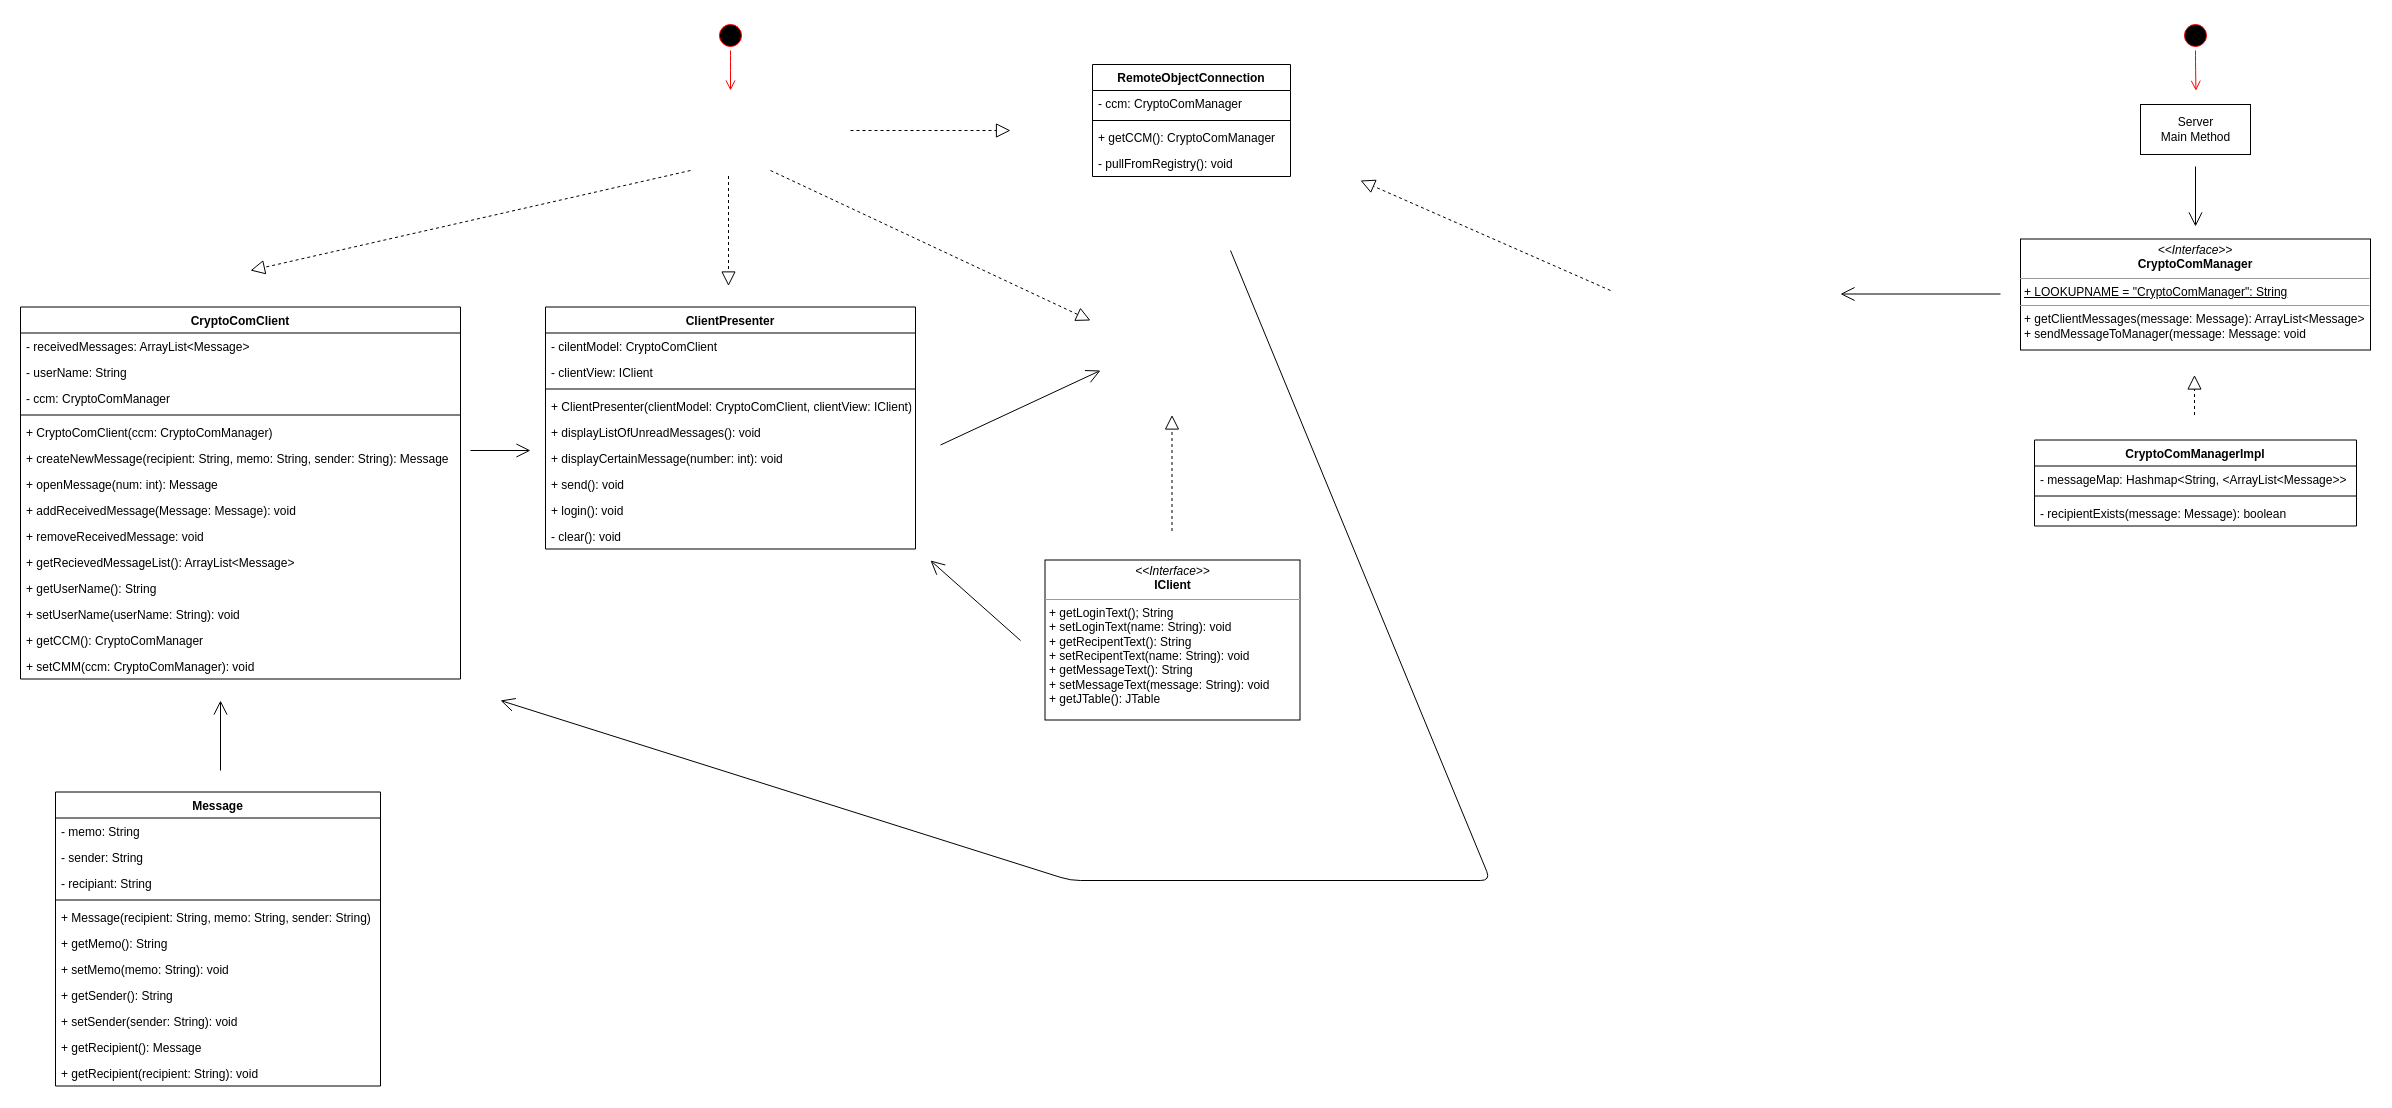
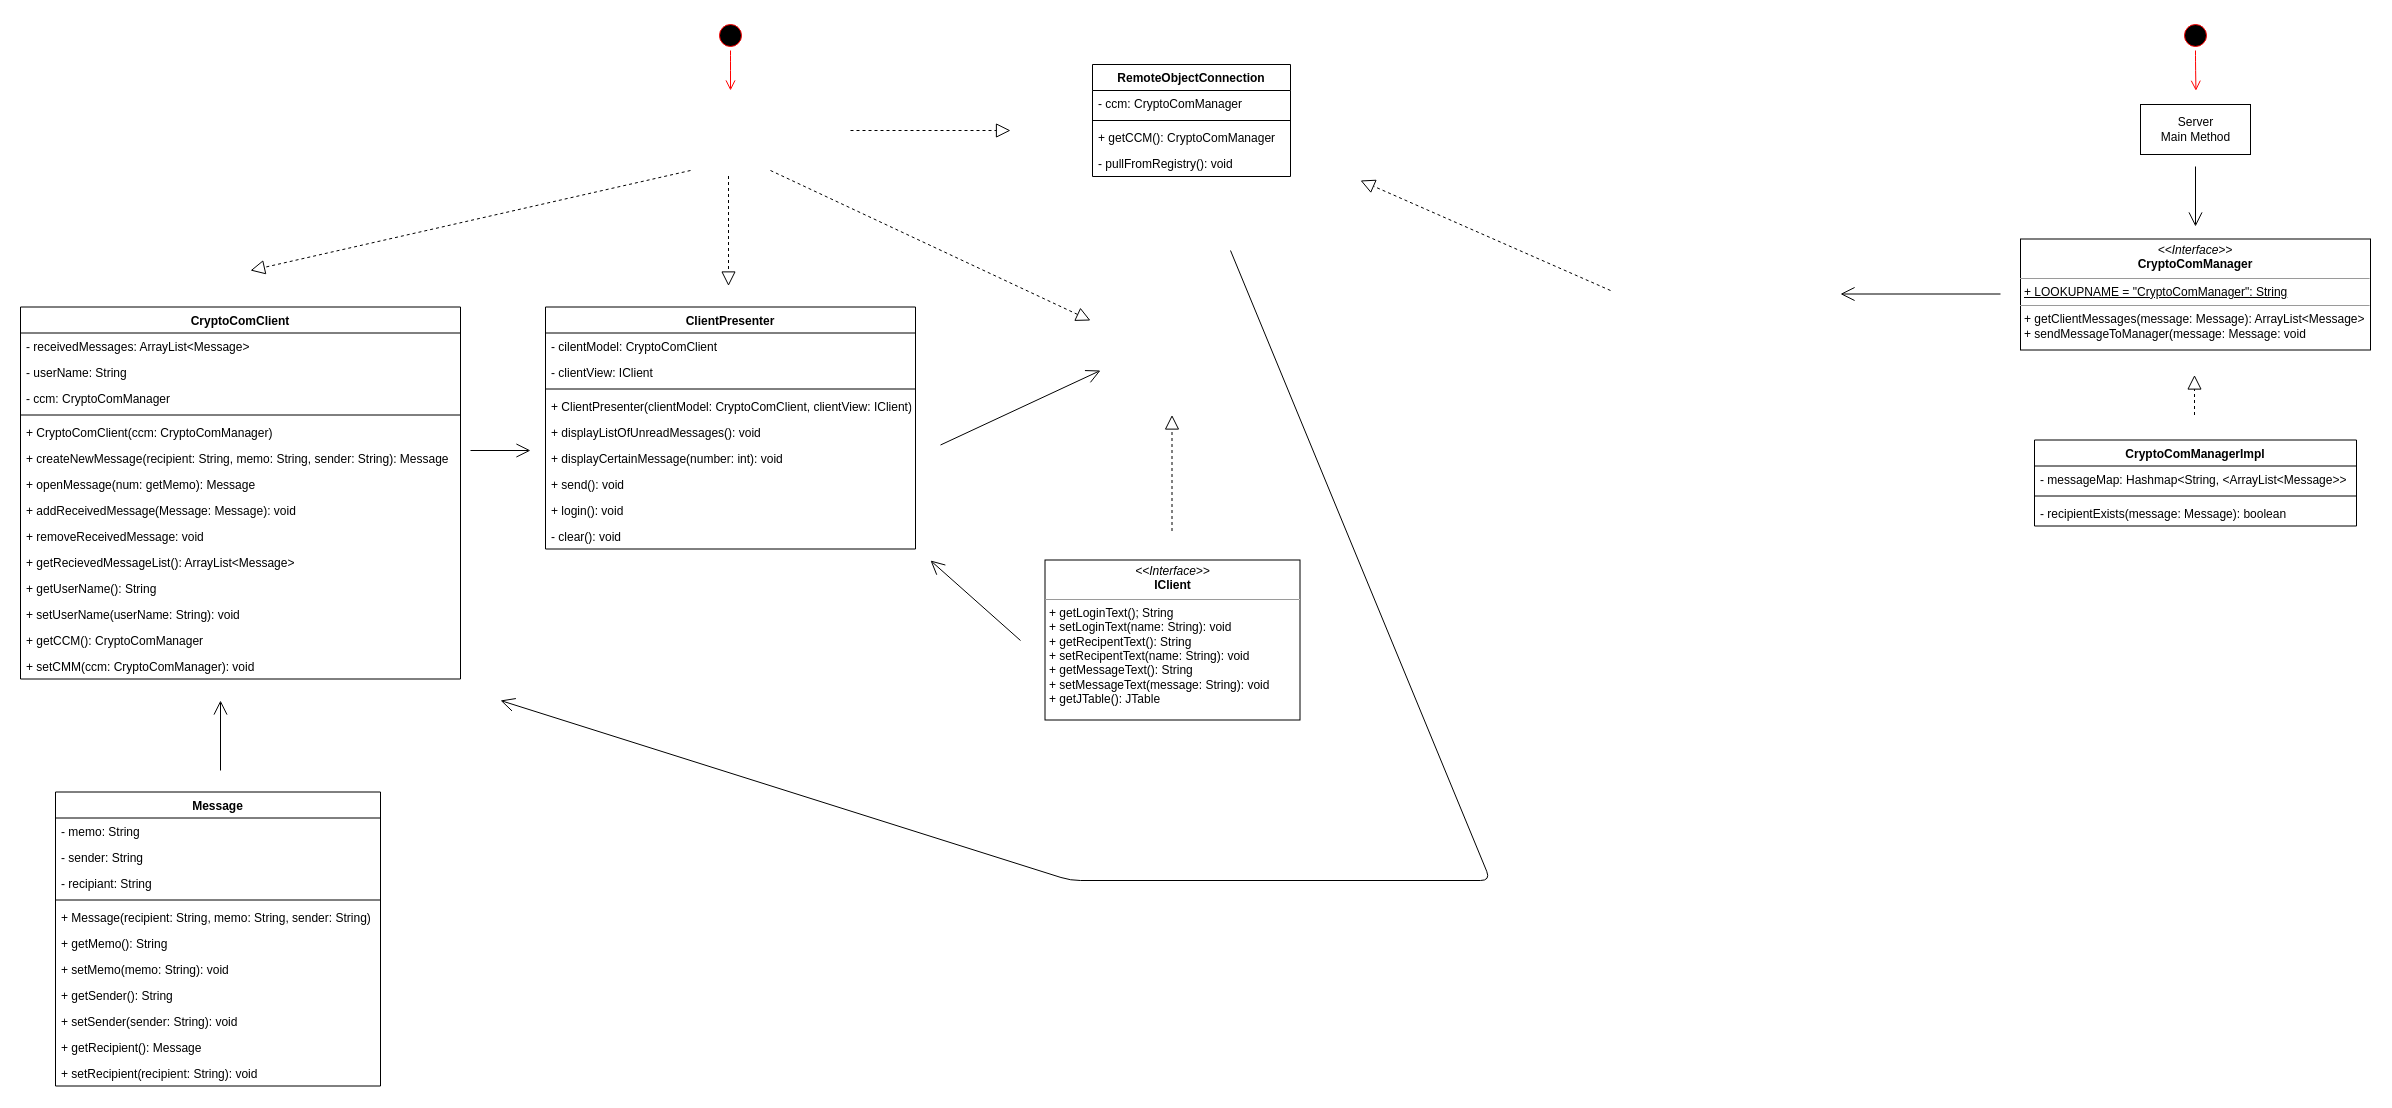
node "+ openMessage(num: int): Message": label "+ openMessage(num: int): Message" -> "+ openMessage(num: getMemo): Message"
node "+ getRecipient(recipient: String): void": label "+ getRecipient(recipient: String): void" -> "+ setRecipient(recipient: String): void"
